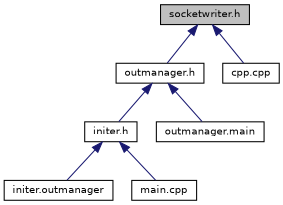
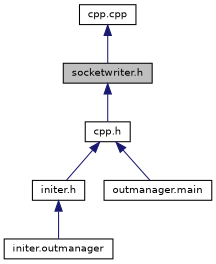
edge "cpp.cpp" -> "socketwriter.h": reversed
node "outmanager.h": label "outmanager.h" -> "cpp.h"
node "main.cpp": removed
